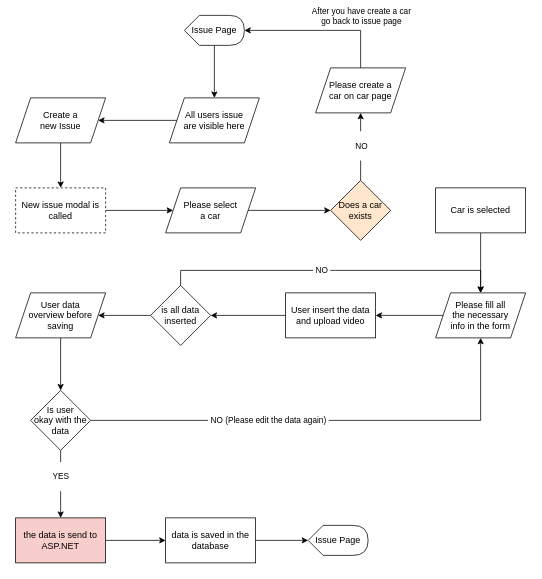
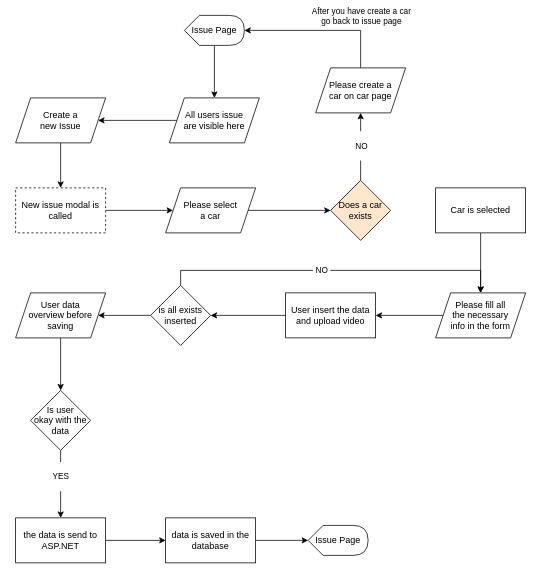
node "is all data inserted": label "is all data inserted" -> "is all exists inserted"
edge "Is user okay with the data" -> "Please fill all the necessary info in the form": removed, label "NO (Please edit the data again)"
node "the data is send to ASP.NET": fillcolor #f8cecc -> #ffffff
